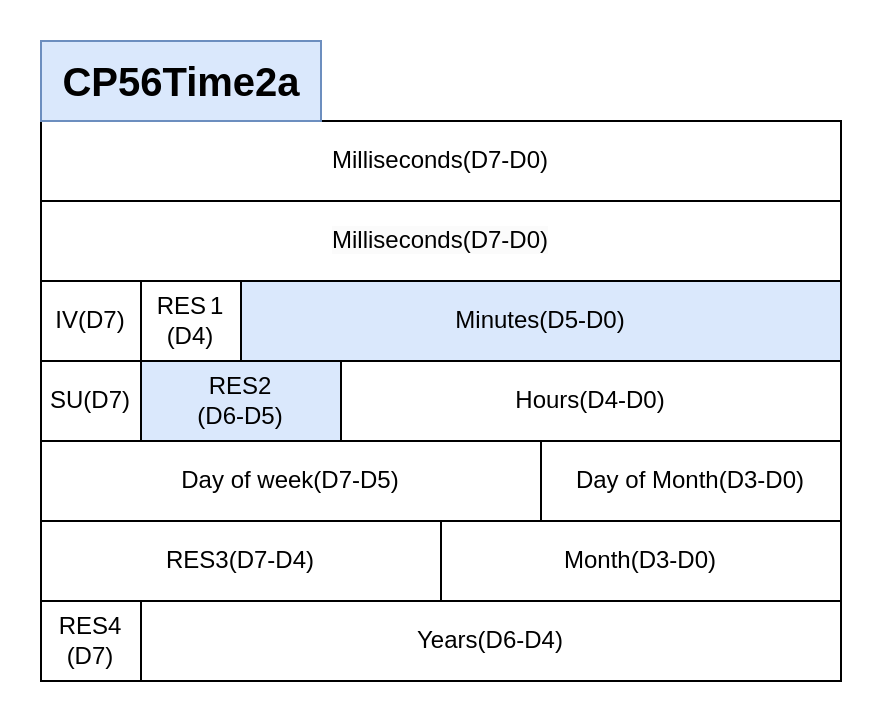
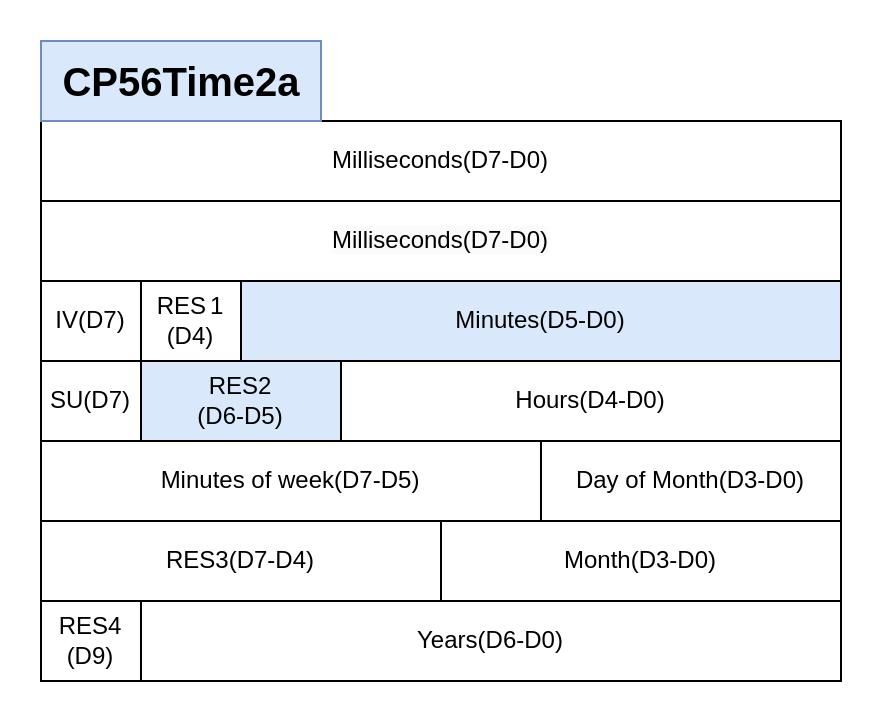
node "Day of week(D7-D5)": label "Day of week(D7-D5)" -> "Minutes of week(D7-D5)"
node "RES4 (D7)": label "RES4 (D7)" -> "RES4 (D9)"
node "Years(D6-D4)": label "Years(D6-D4)" -> "Years(D6-D0)"
